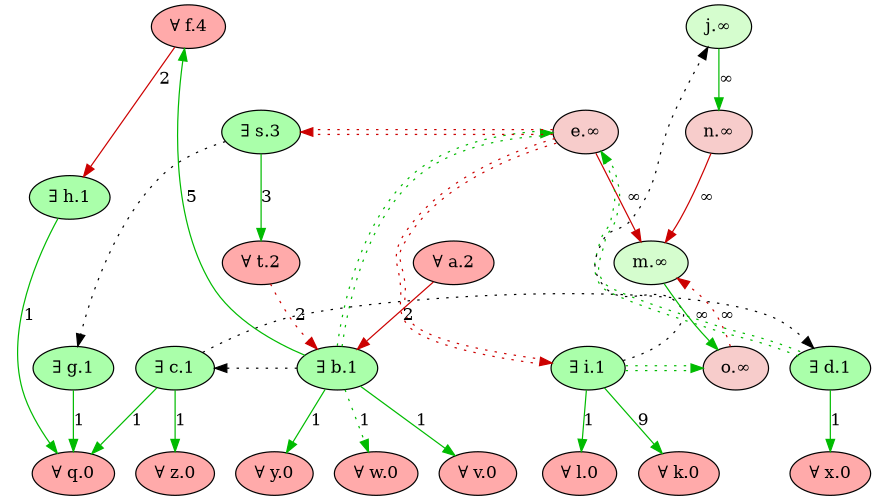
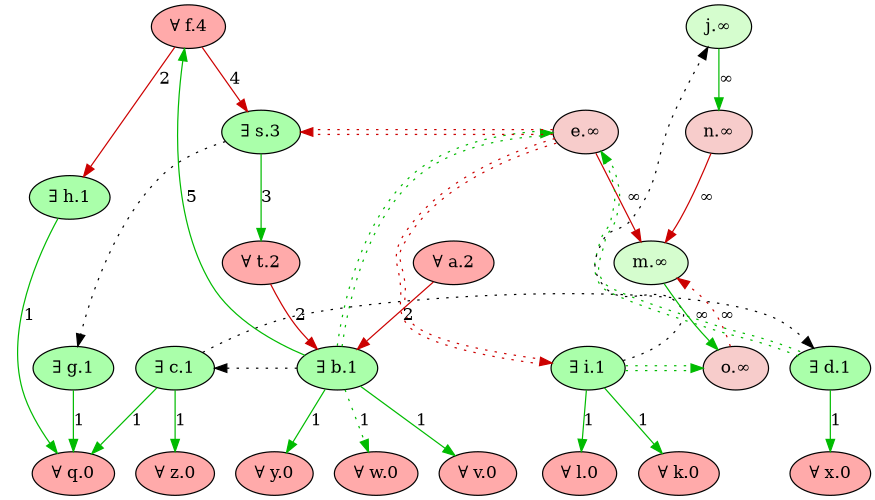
edge "∀ f.4" -> "∃ s.3": added, label "4"
edge "∀ t.2" -> "∃ b.1": style dotted -> solid
edge "∃ i.1" -> "∀ k.0": label "9" -> "1"
